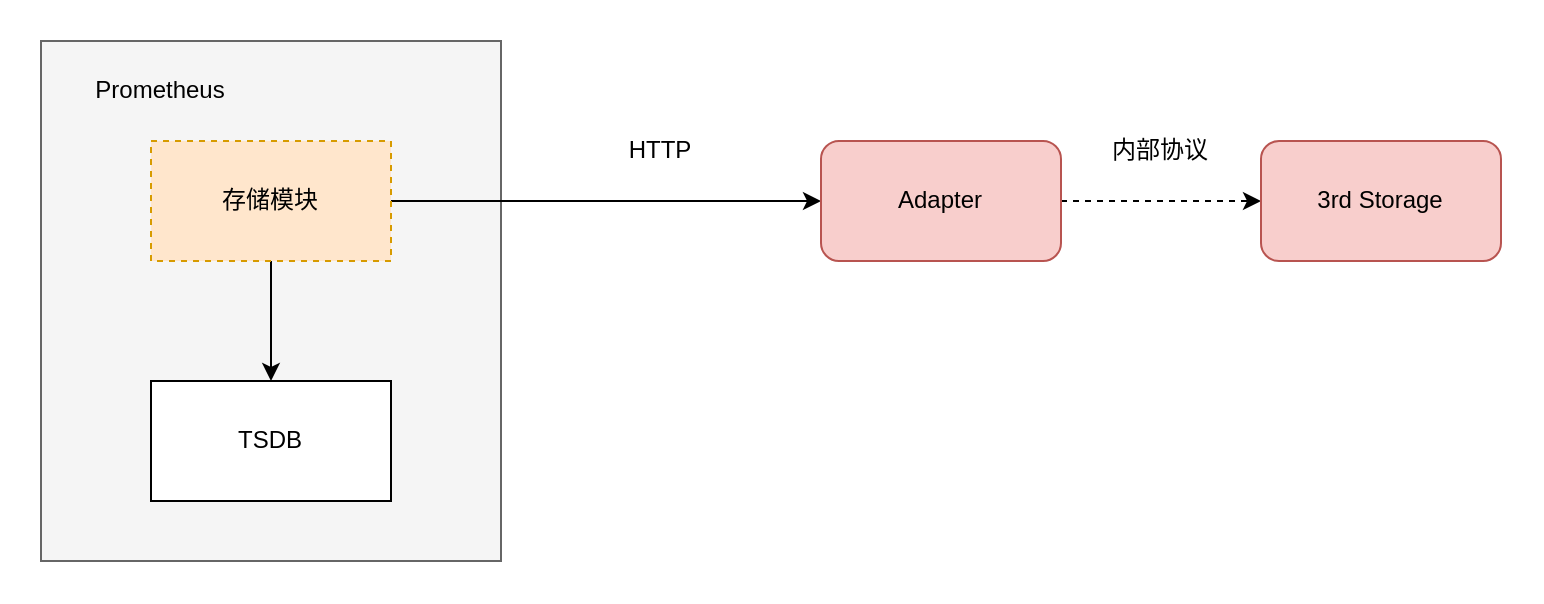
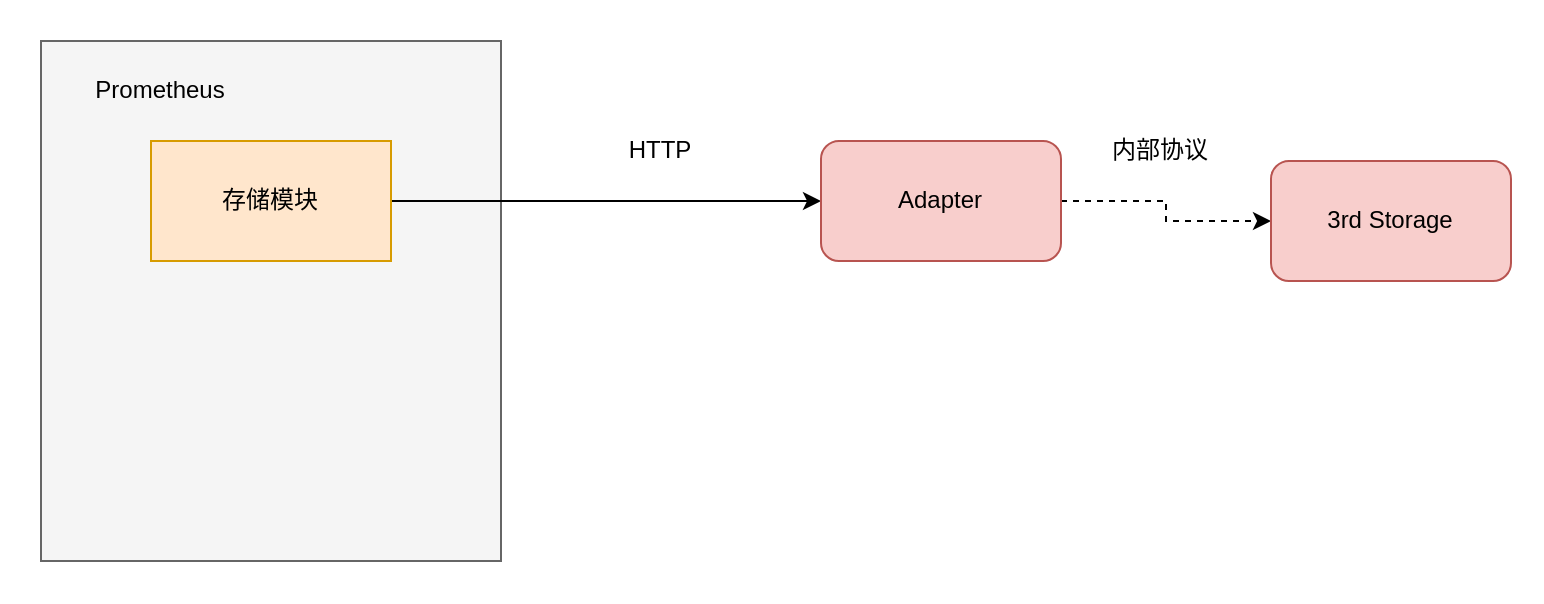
node "存储模块": style dashed -> solid
node "3rd Storage": moved (1381, 201) -> (1391, 221)
edge "存储模块" -> "TSDB": removed
node "TSDB": removed
